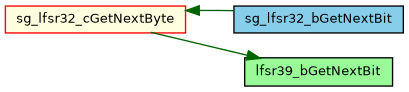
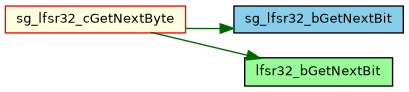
edge "sg_lfsr32_bGetNextBit" -> "sg_lfsr32_cGetNextByte": reversed
node "lfsr39_bGetNextBit": label "lfsr39_bGetNextBit" -> "lfsr32_bGetNextBit"
